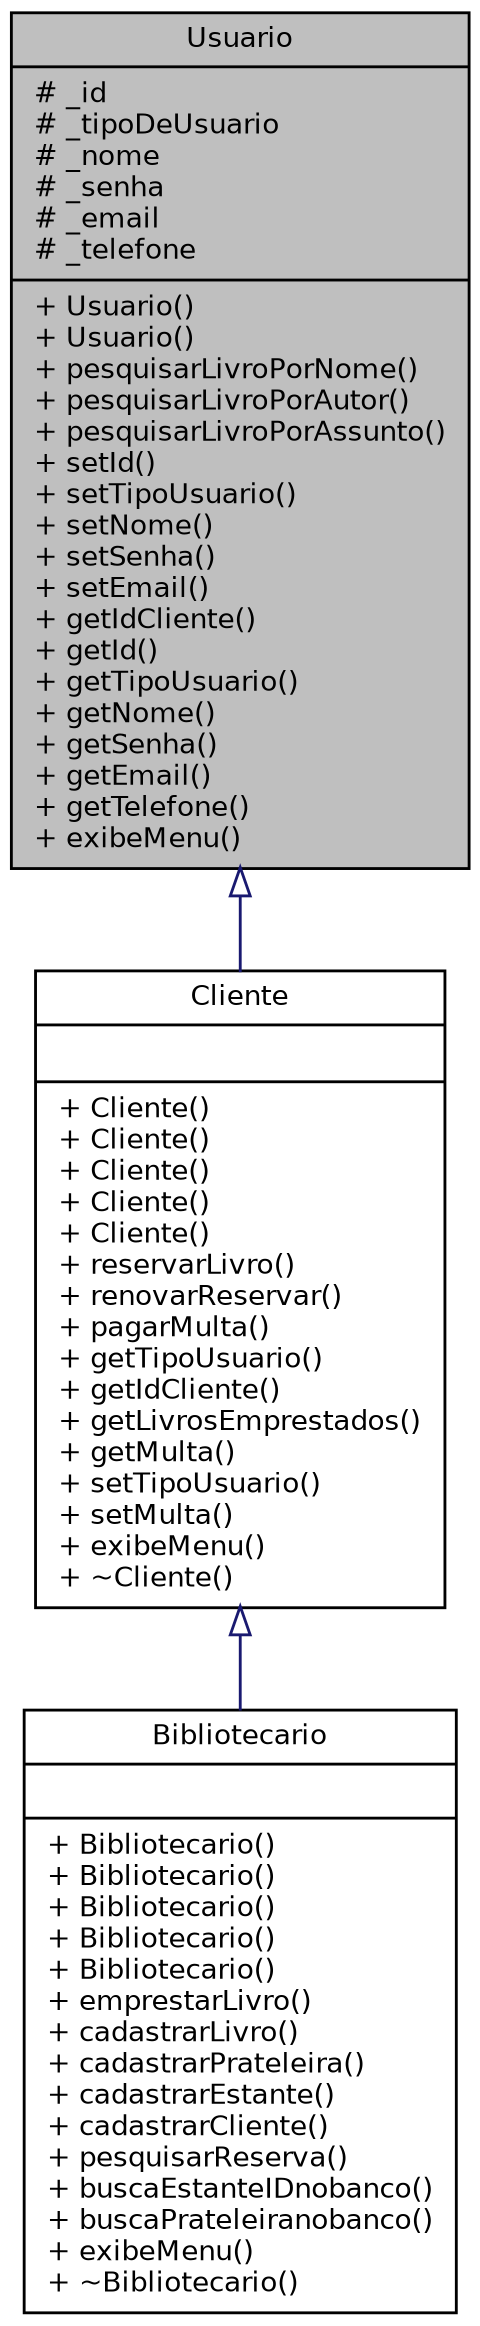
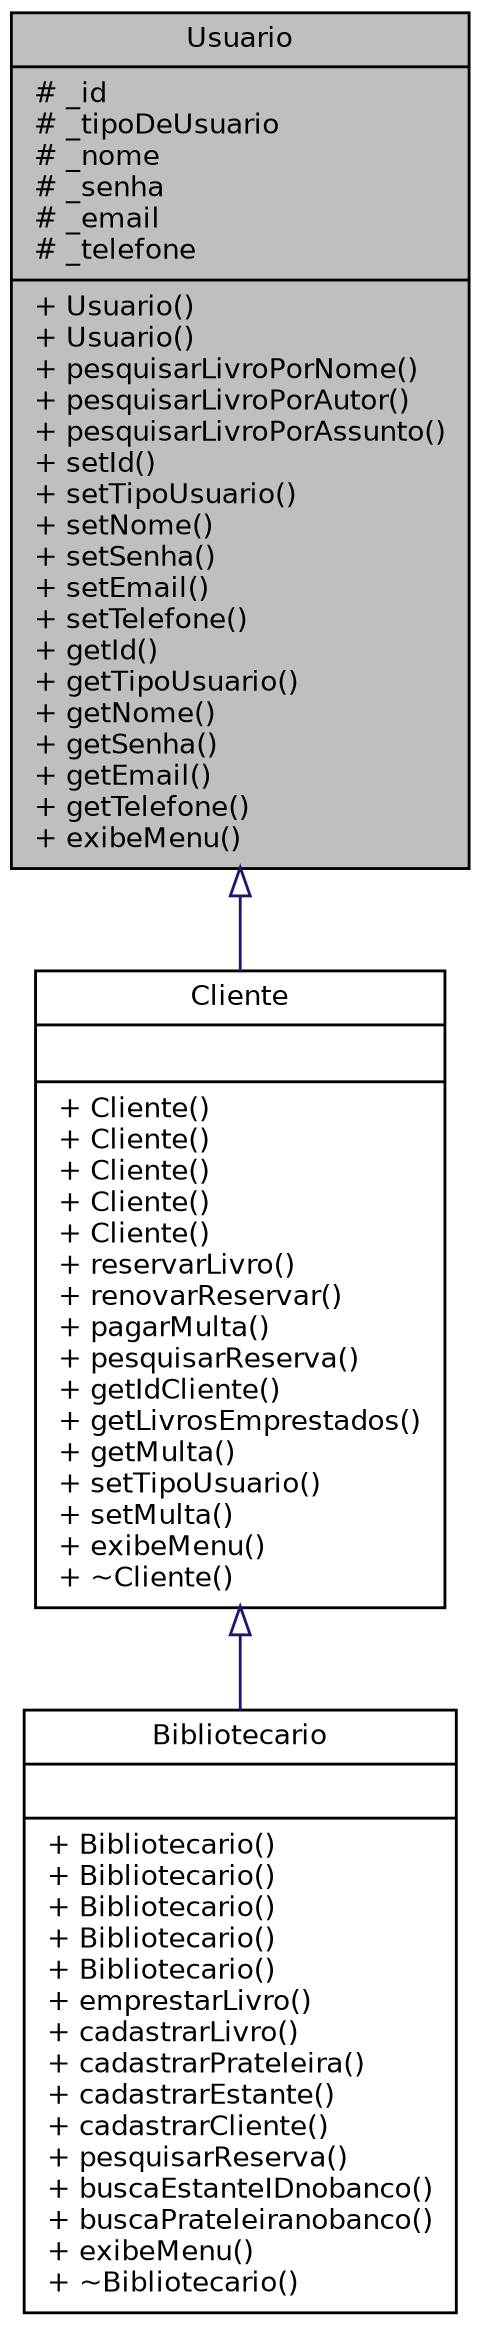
node "Usuario": text "+ getIdCliente()" -> "+ setTelefone()"
node "Cliente": text "+ getTipoUsuario()" -> "+ pesquisarReserva()"
